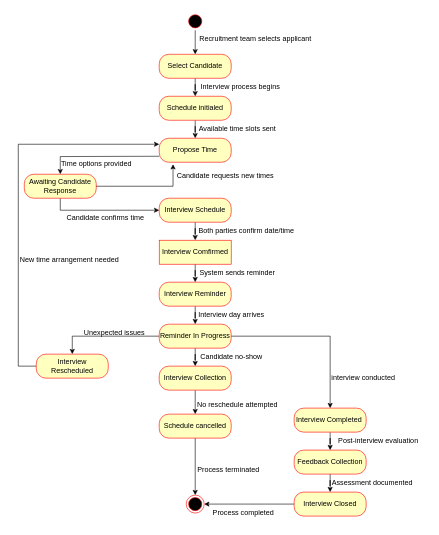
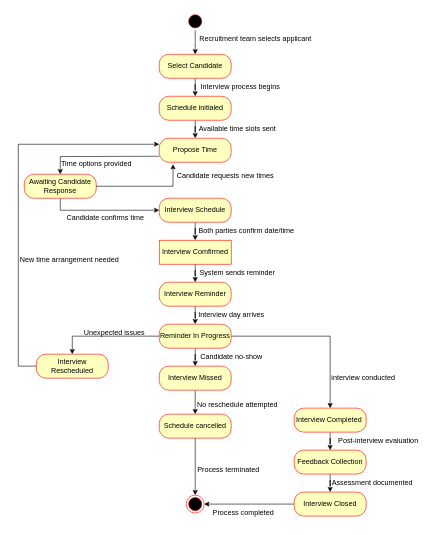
node "Interview Collection": label "Interview Collection" -> "Interview Missed"
